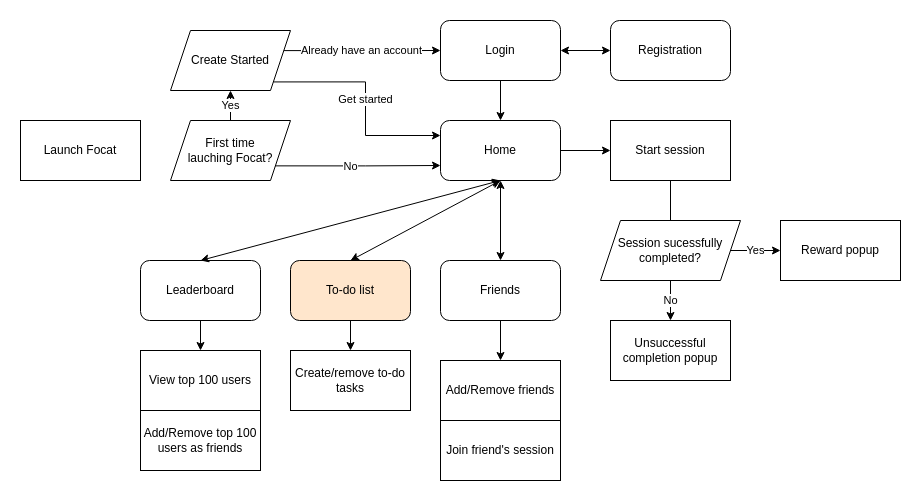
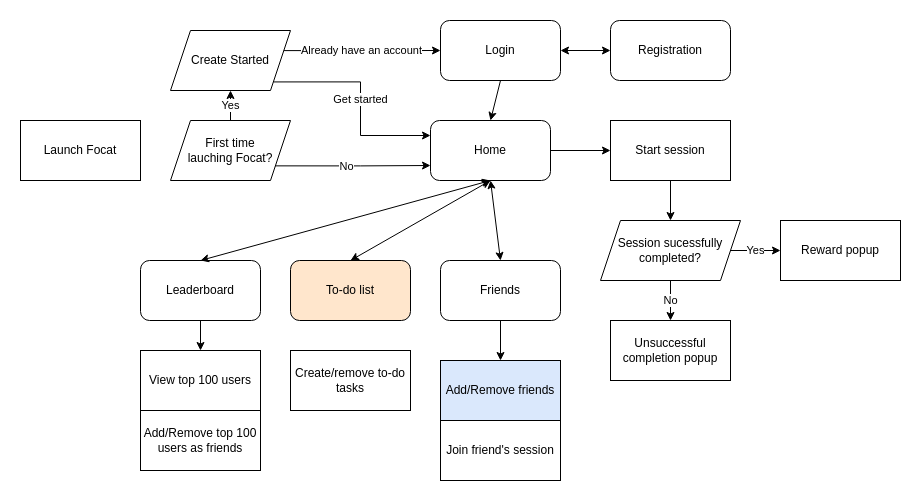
node "Home": moved (501, 151) -> (491, 151)
edge "Start session" -- "Session sucessfully completed?": arrowhead none -> classic
edge "To-do list" -> "Create/remove to-do tasks": removed
node "Add/Remove friends": fillcolor #ffffff -> #dae8fc
